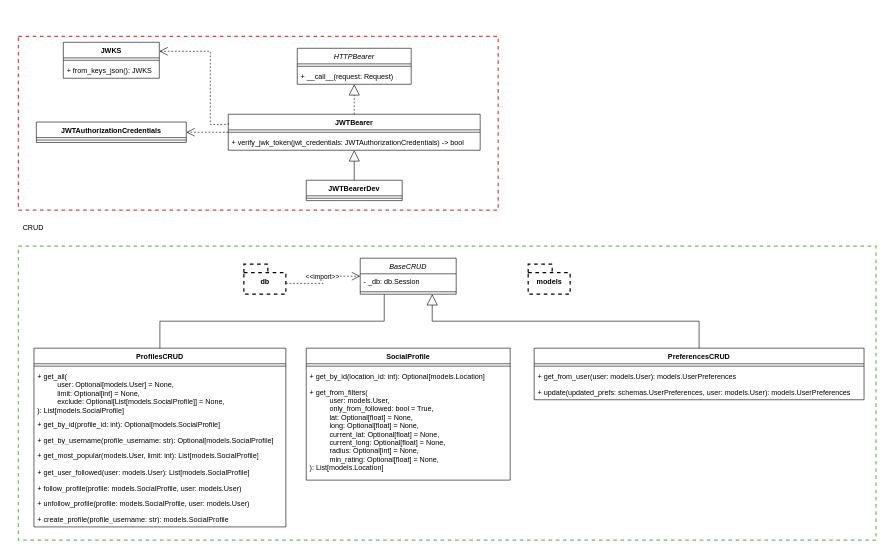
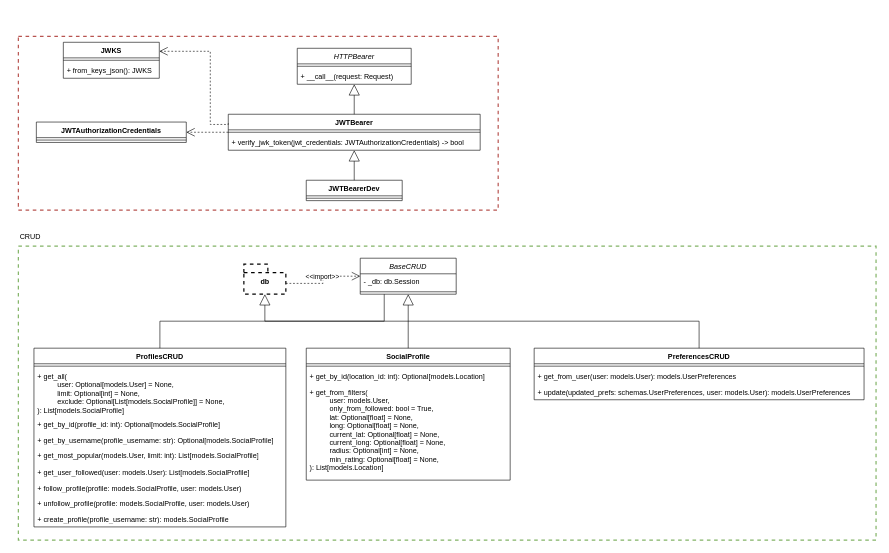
edge "JWTBearer" -> "HTTPBearer": style dashed -> solid
node "CRUD": moved (33, 228) -> (30, 237)
node "models": removed
edge "PreferencesCRUD" -> "BaseCRUD": now "PreferencesCRUD" -> "db"
edge "SocialProfile" -> "BaseCRUD": added
